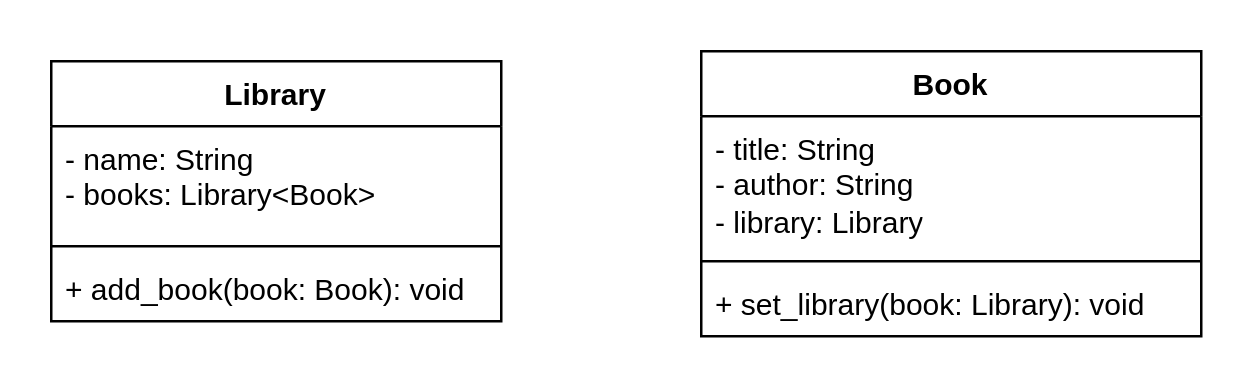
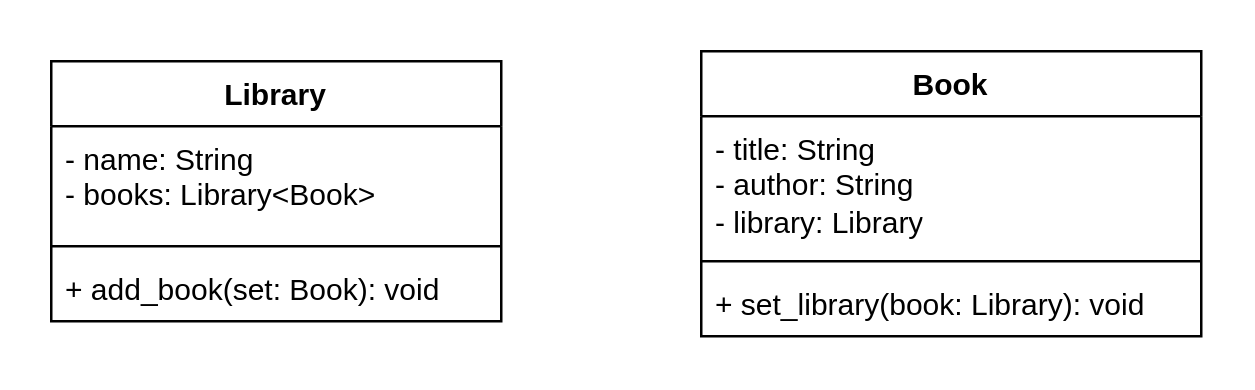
node "+ add_book(book: Book): void": label "+ add_book(book: Book): void" -> "+ add_book(set: Book): void"
